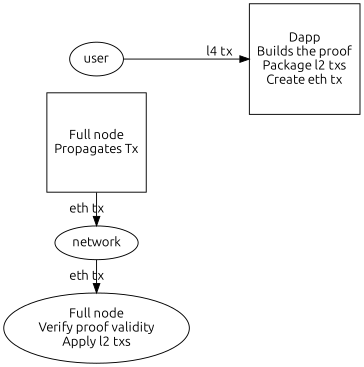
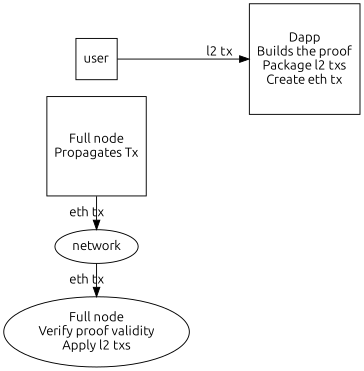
edge "user" -> "Dapp Builds the proof Package l2 txs Create eth tx": label "l4 tx" -> "l2 tx"
node "user": shape ellipse -> square
